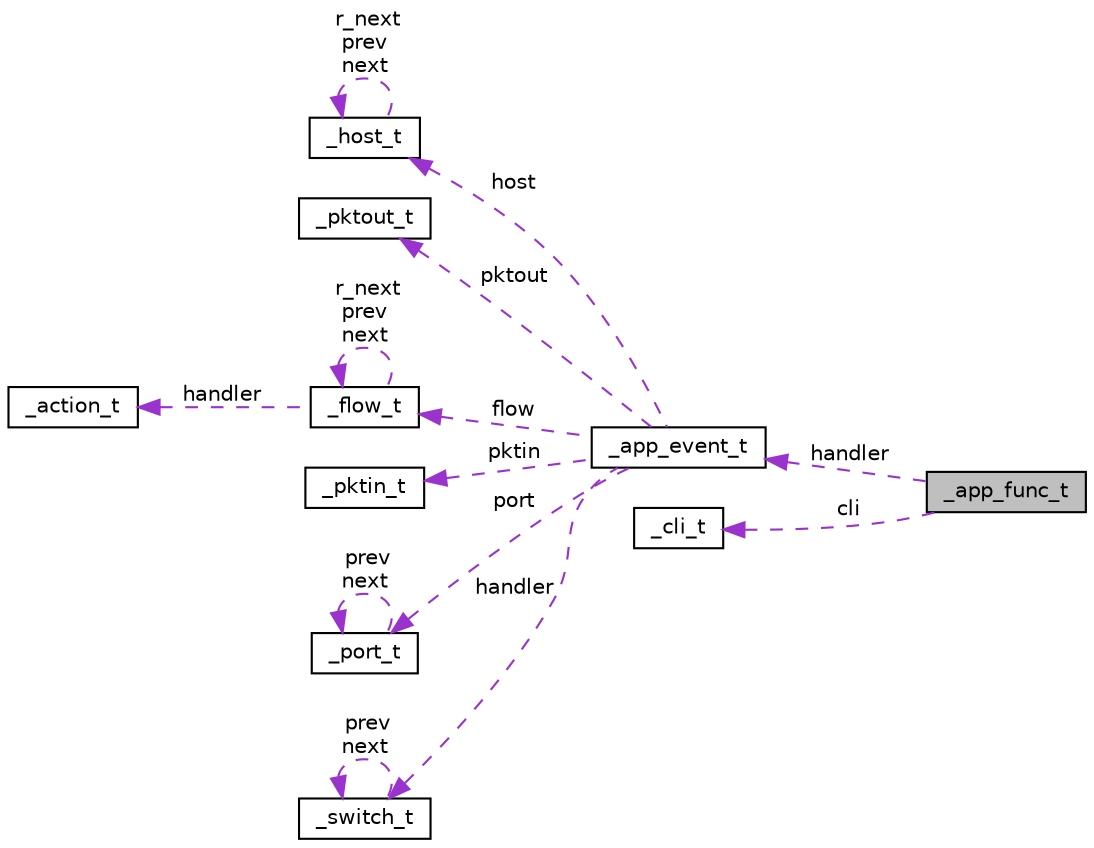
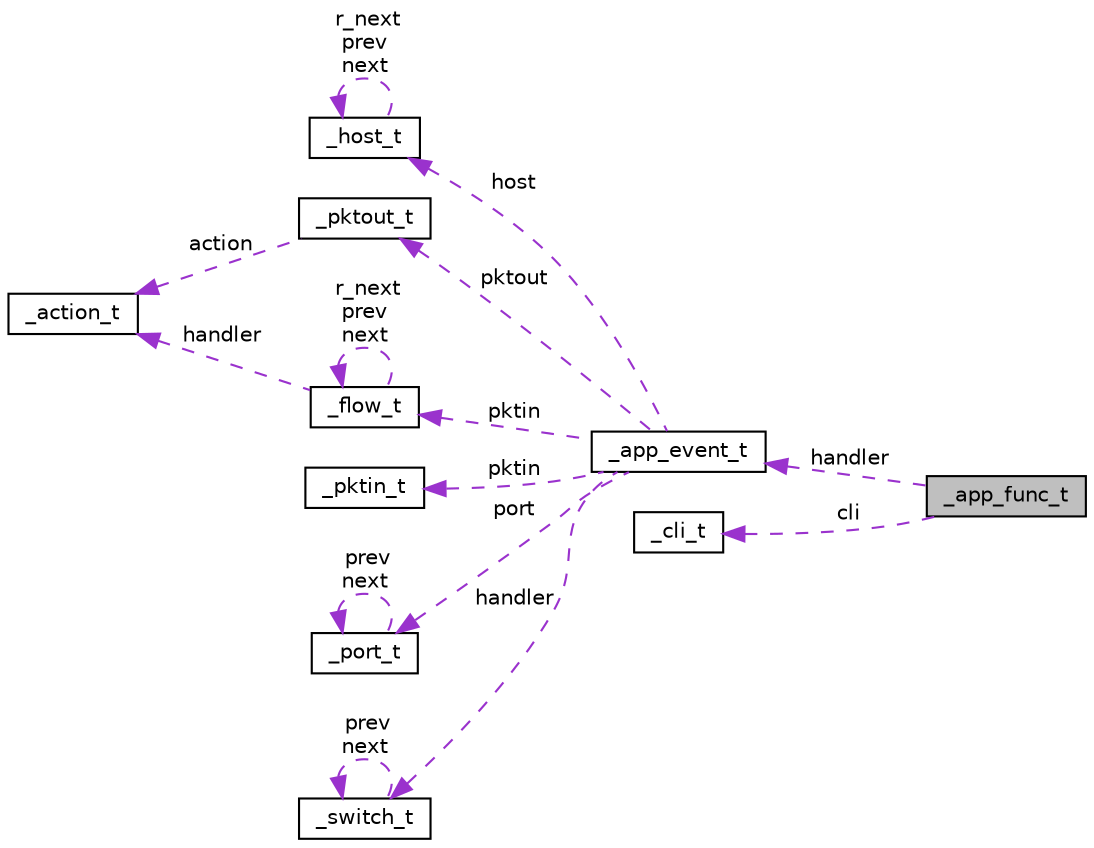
edge "_pktout_t" -> "_action_t": added, label "action"
edge "_app_event_t" -> "_flow_t": label " flow" -> " pktin"
